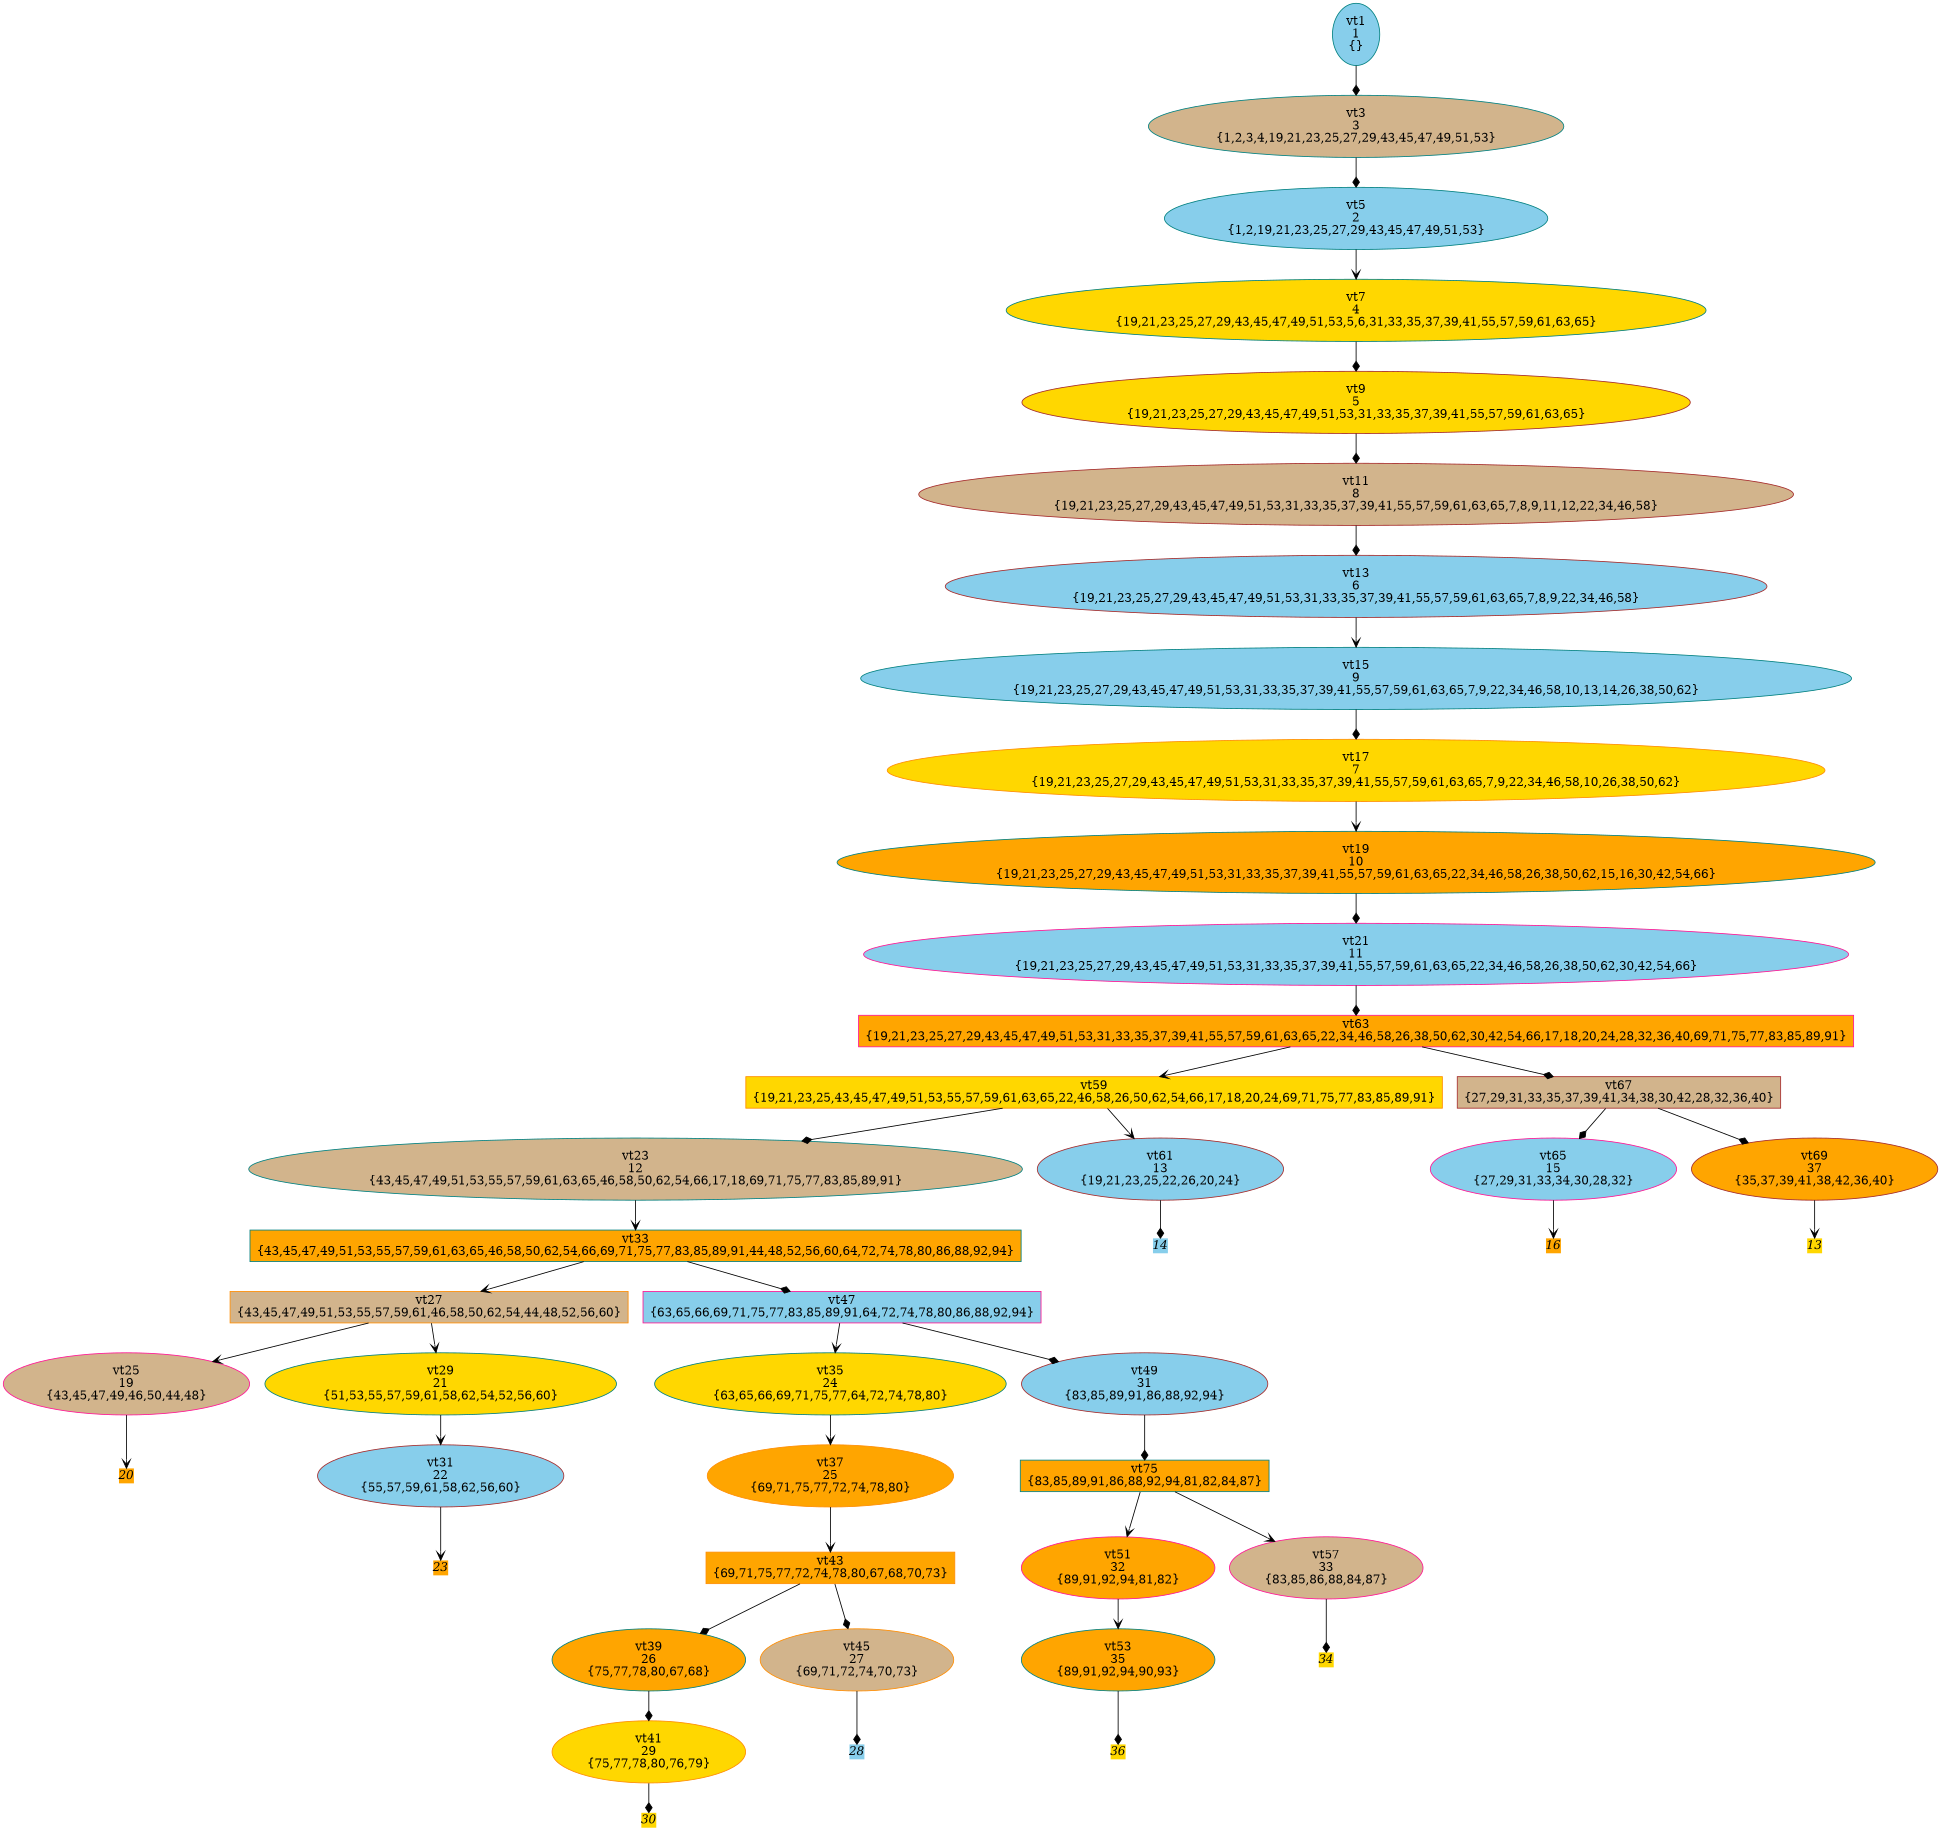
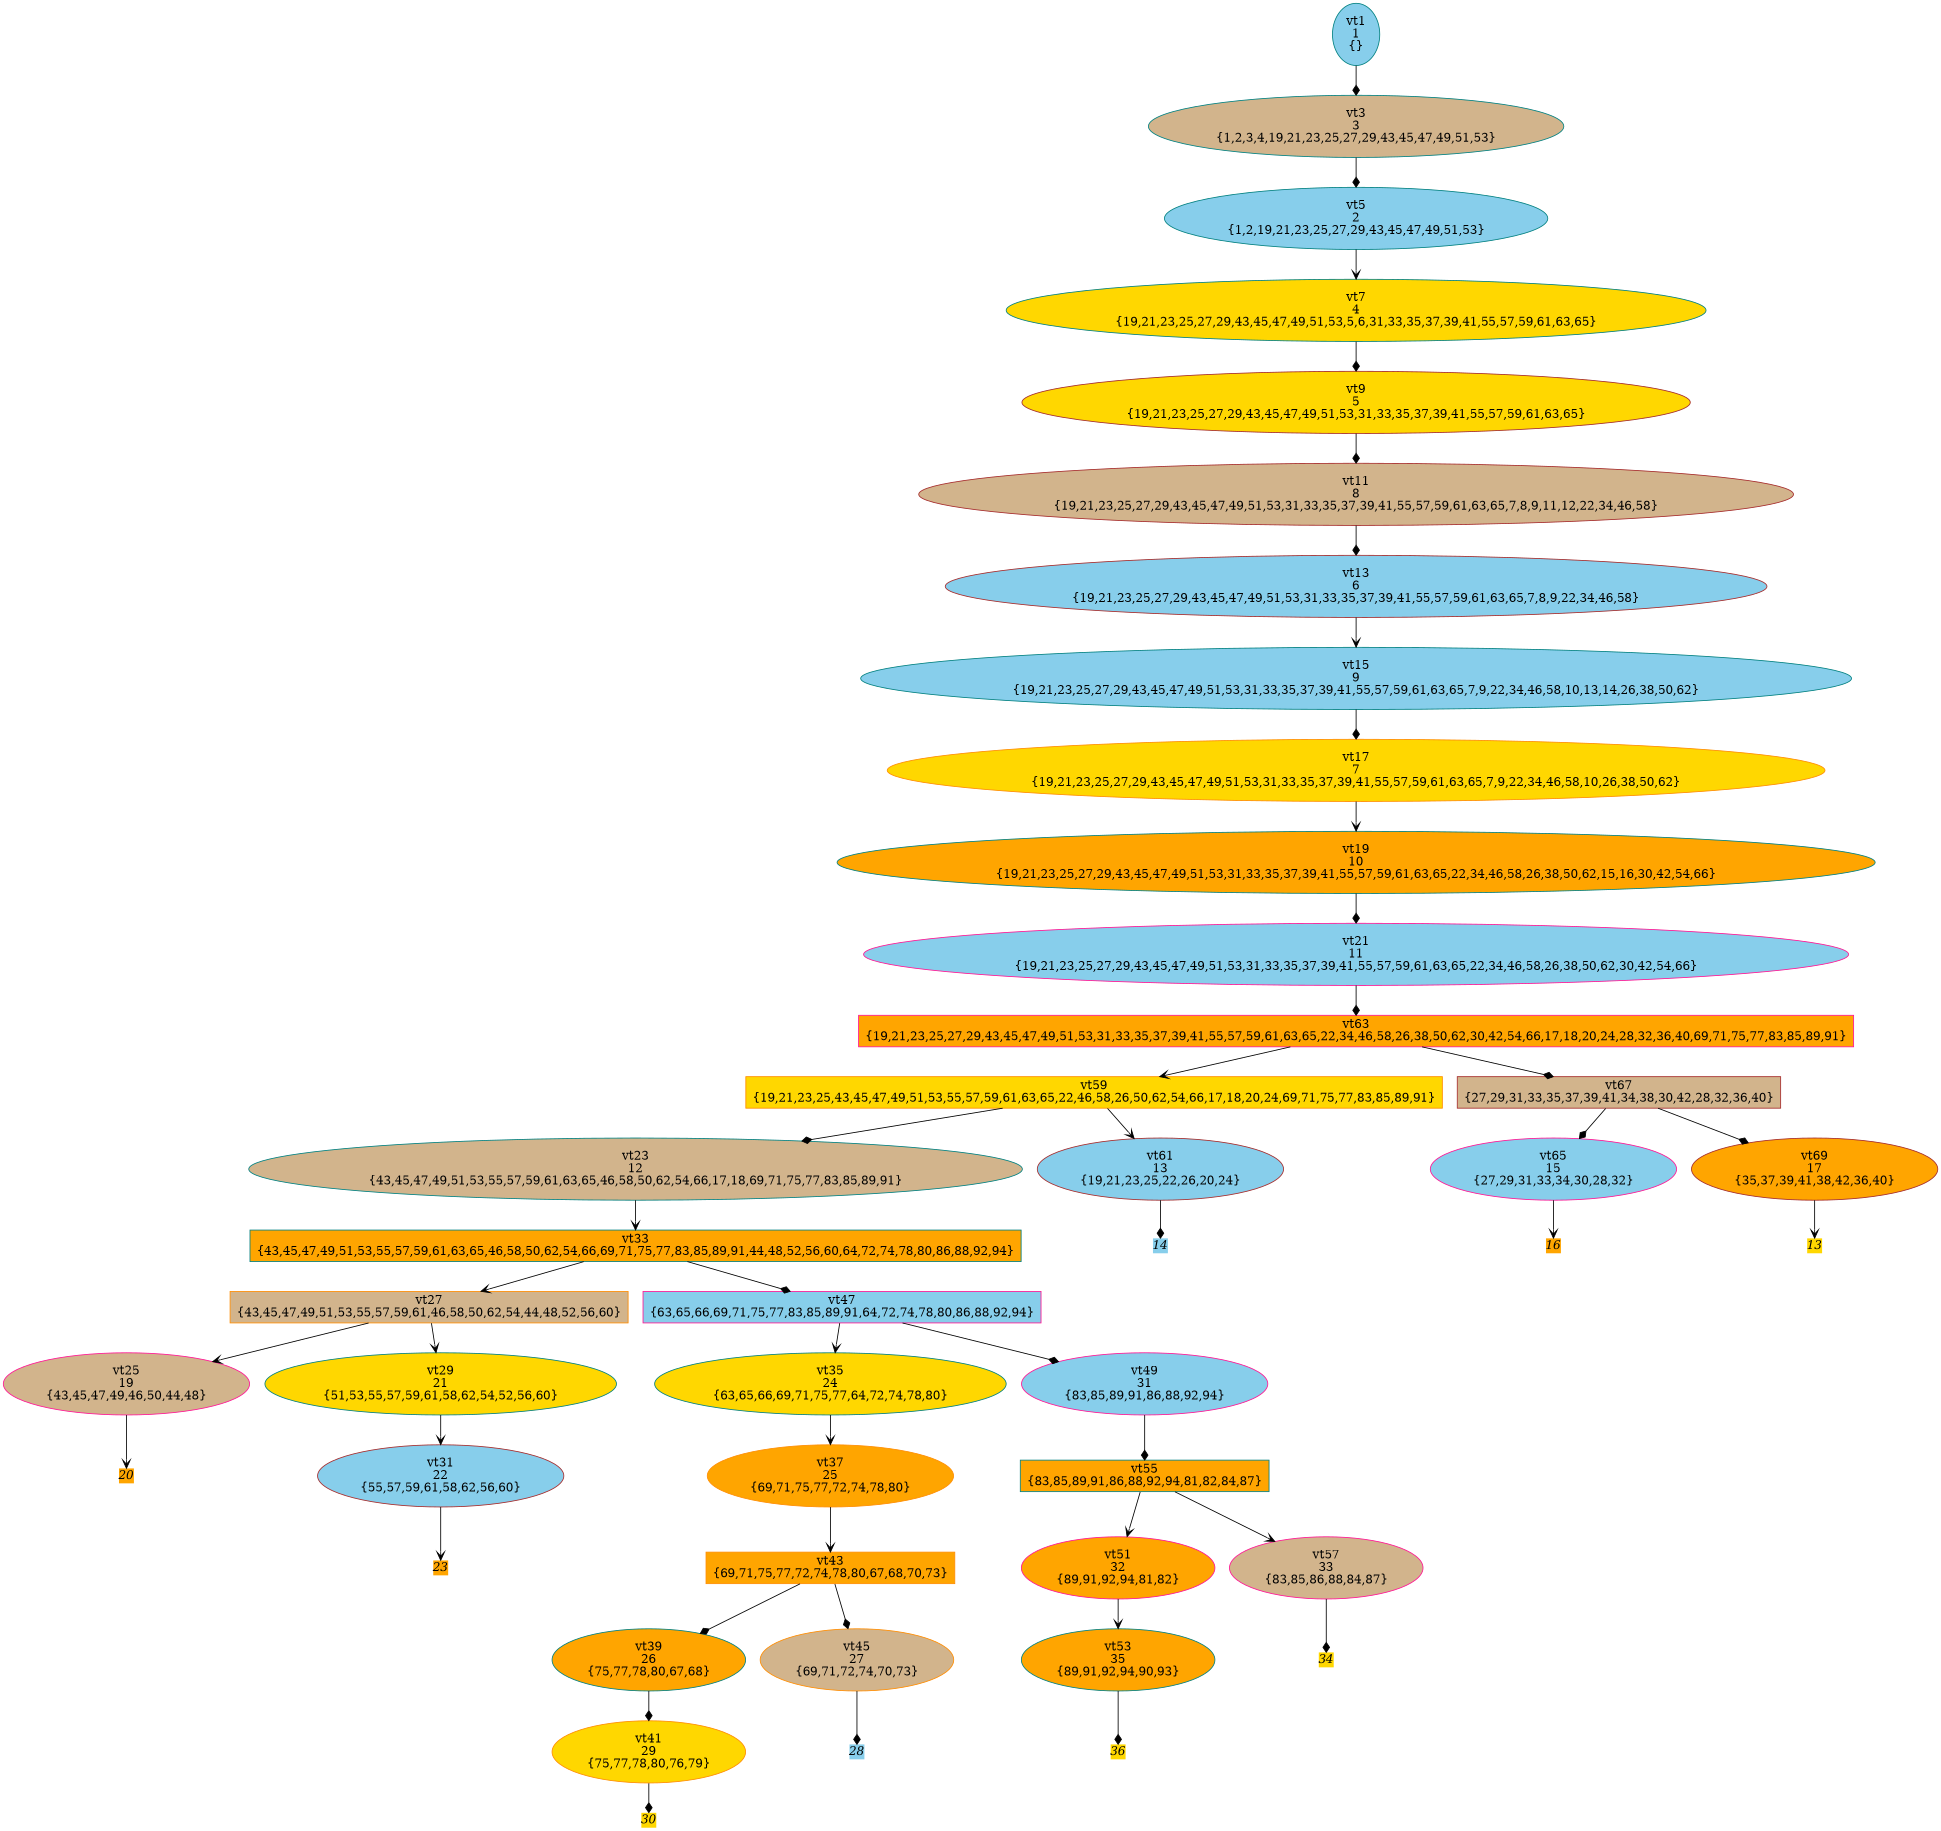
node "vt69 37 {35,37,39,41,38,42,36,40}": label "vt69 37 {35,37,39,41,38,42,36,40}" -> "vt69 17 {35,37,39,41,38,42,36,40}"
node "vt49 31 {83,85,89,91,86,88,92,94}": color brown -> deeppink
node "vt75 {83,85,89,91,86,88,92,94,81,82,84,87}": label "vt75 {83,85,89,91,86,88,92,94,81,82,84,87}" -> "vt55 {83,85,89,91,86,88,92,94,81,82,84,87}"
